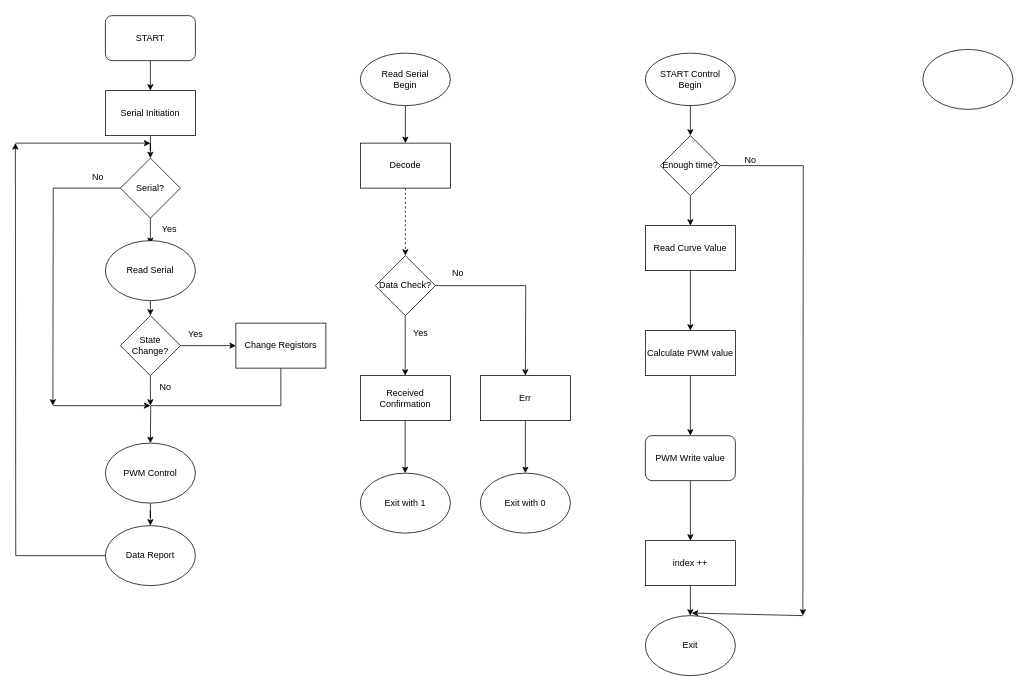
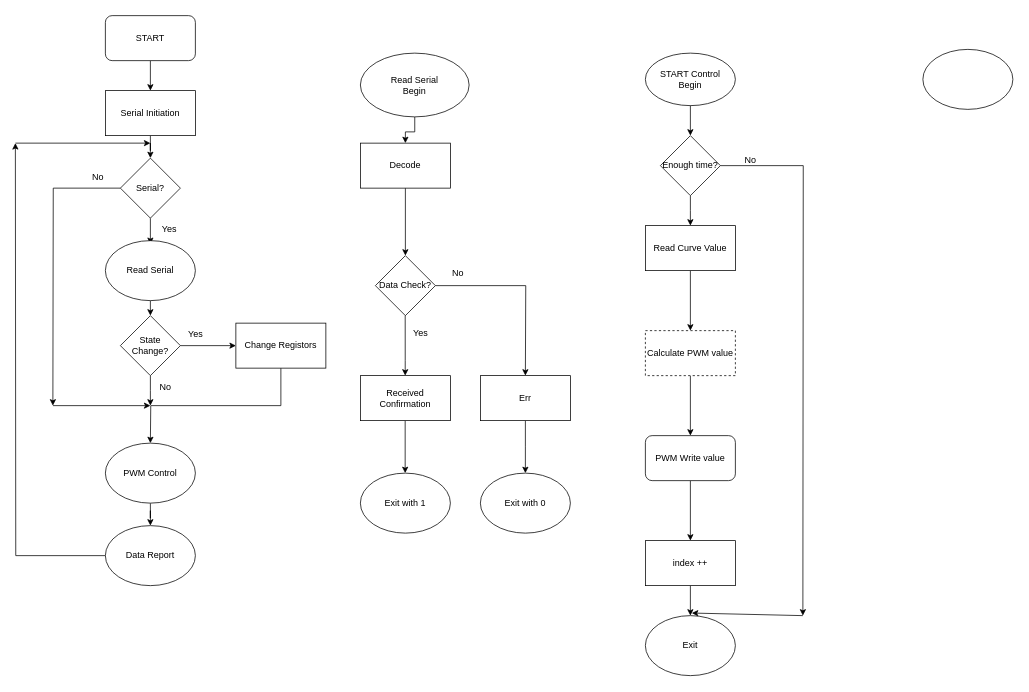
node "Read Serial Begin": size 90x53 -> 109x64
edge "Decode" -> "Data Check?": style dashed -> solid
node "Calculate PWM value": style solid -> dashed
